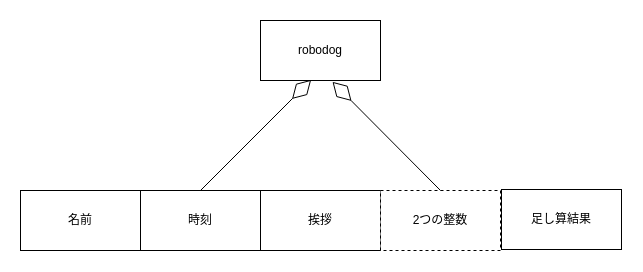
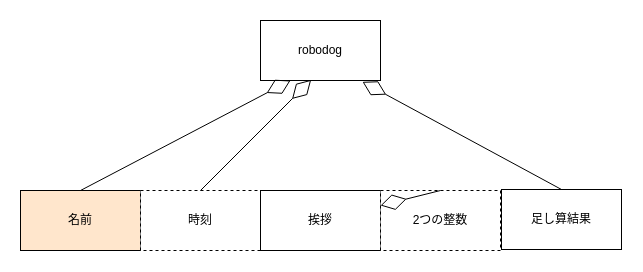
edge "名前" -> "robodog": added
edge "足し算結果" -> "robodog": added
edge "2つの整数" -> "robodog": now "2つの整数" -> "挨拶"
node "名前": fillcolor #ffffff -> #ffe6cc
node "時刻": style solid -> dashed
